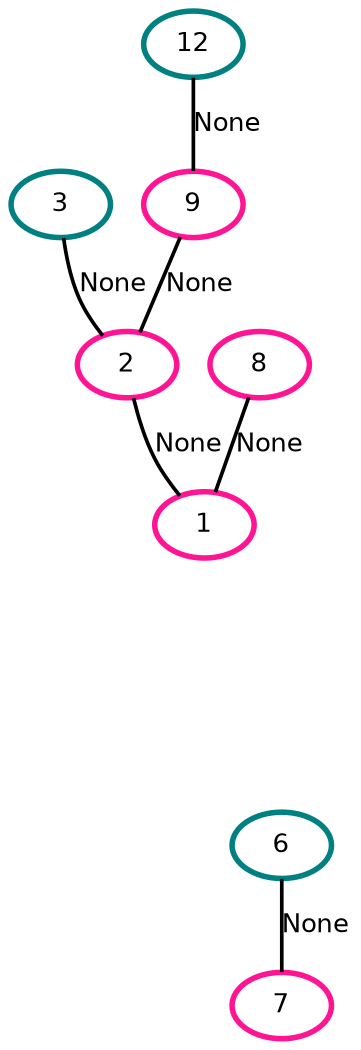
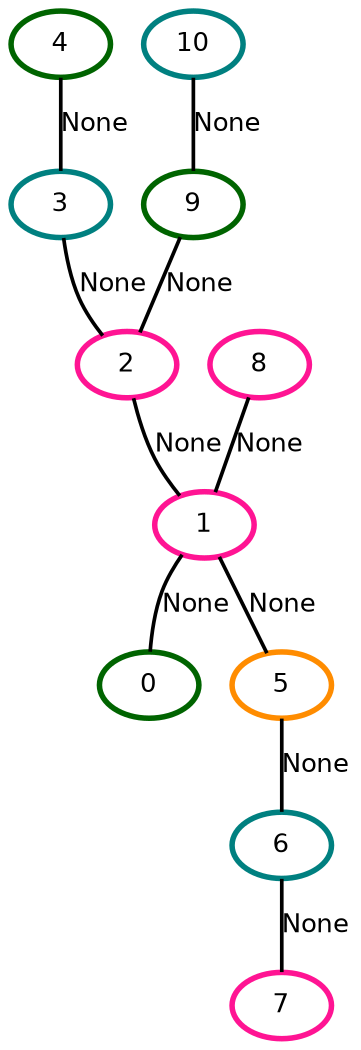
node "4": added
node "12": label "12" -> "10"
node "9": color deeppink -> darkgreen
node "0": added
node "5": added
